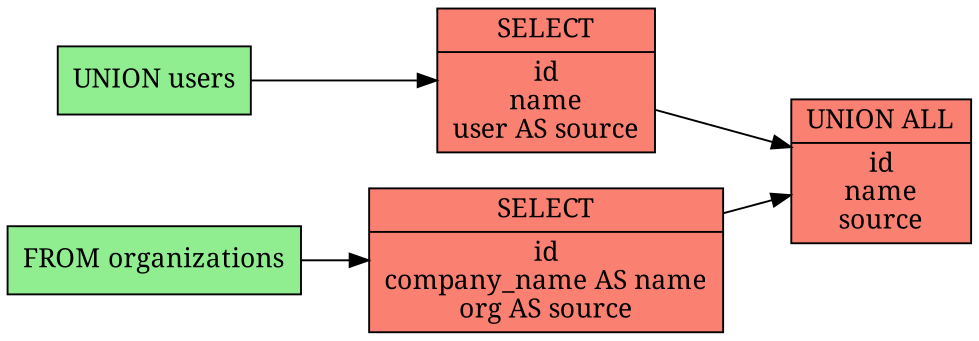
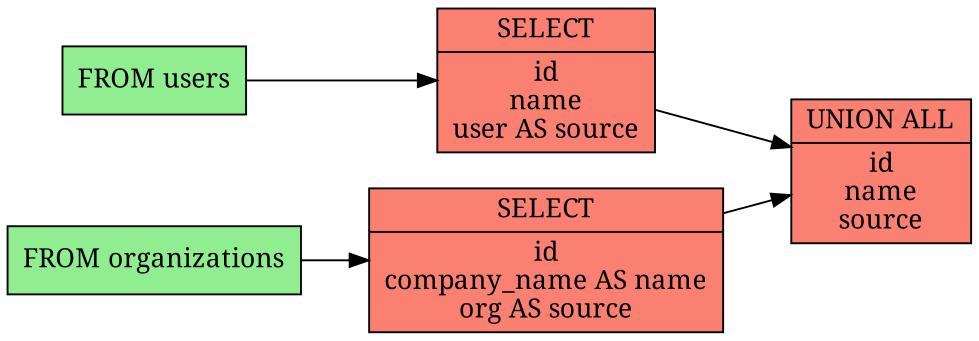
node "UNION users": label "UNION users" -> "FROM users"
